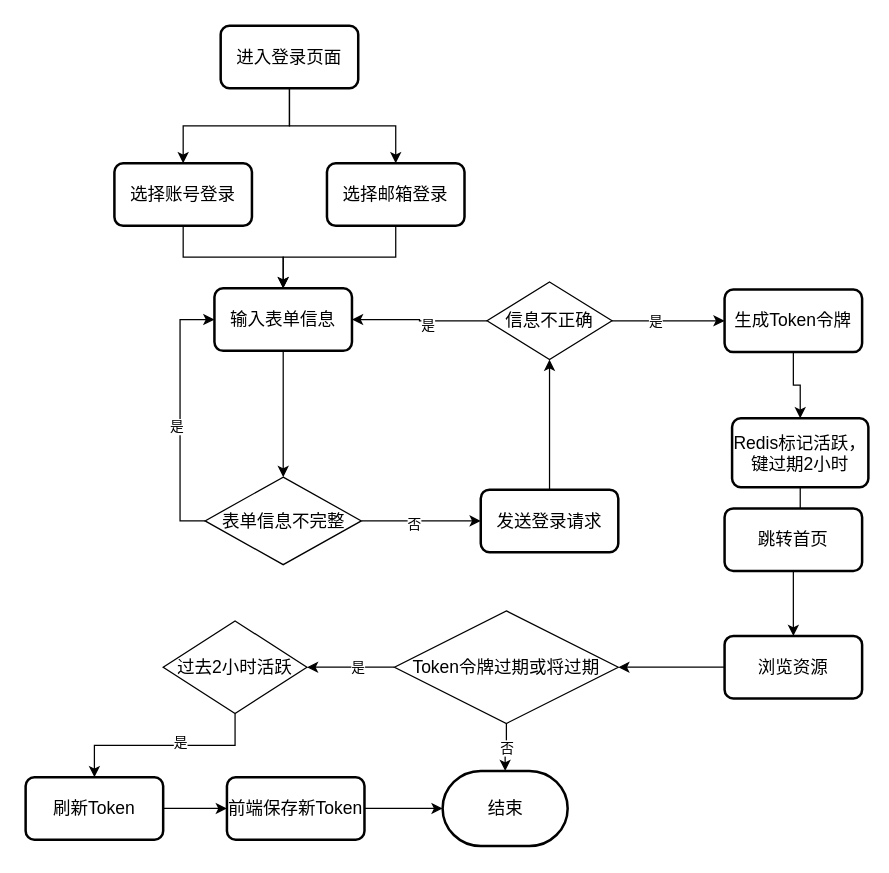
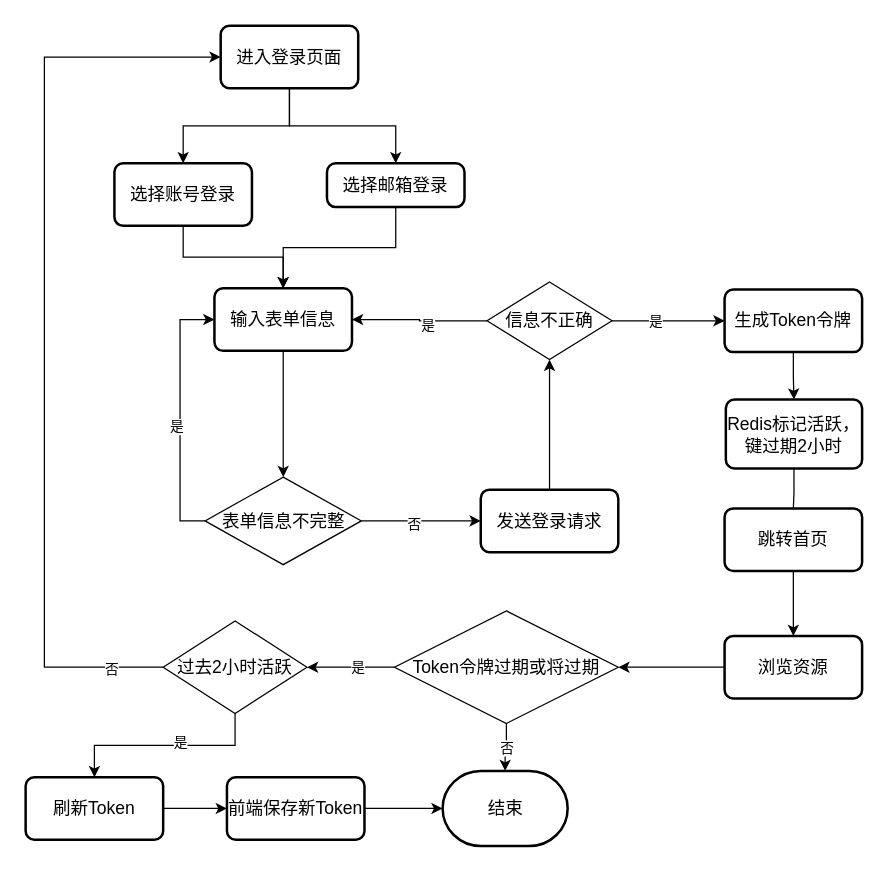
node "选择邮箱登录": size 138x63 -> 138x44
edge "过去2小时活跃" -> "进入登录页面": added, label "否"
node "Redis标记活跃，键过期2小时": moved (800, 453) -> (794, 434)
